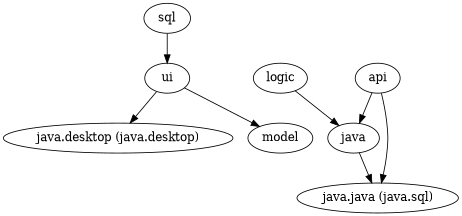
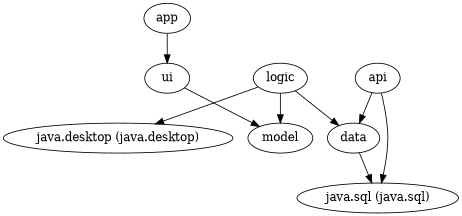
node "sql": label "sql" -> "app"
edge "ui" -> "java.desktop (java.desktop)": now "logic" -> "java.desktop (java.desktop)"
edge "logic" -> "model": added
node "java": label "java" -> "data"
node "java.java (java.sql)": label "java.java (java.sql)" -> "java.sql (java.sql)"
